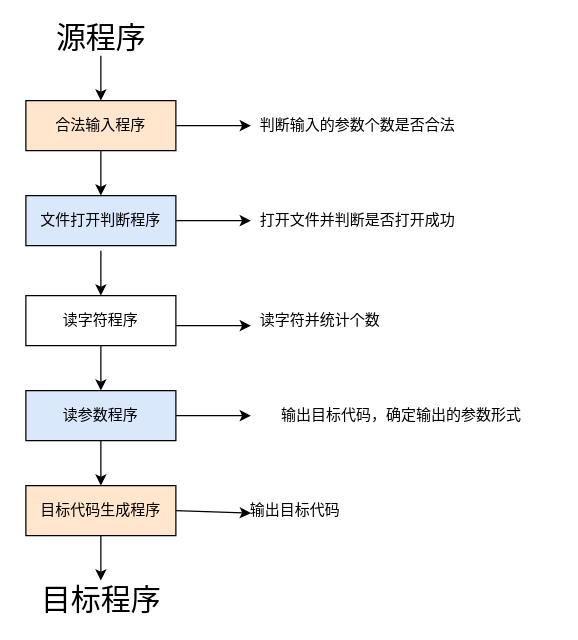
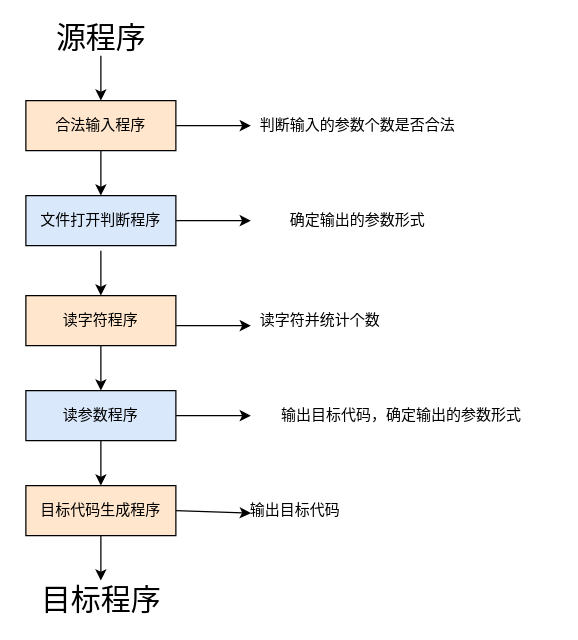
node "打开文件并判断是否打开成功": label "打开文件并判断是否打开成功" -> "确定输出的参数形式"
node "读字符程序": fillcolor #ffffff -> #ffe6cc
